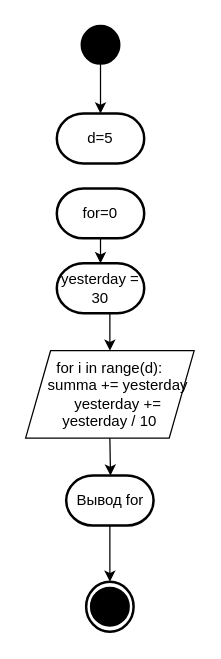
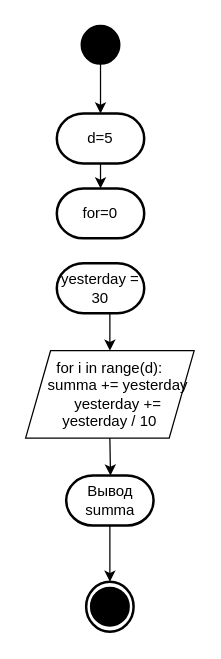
edge "d=5" -> "for=0": added
edge "for=0" -> "yesterday = 30": removed
node "Вывод for": label "Вывод for" -> "Вывод summa"
